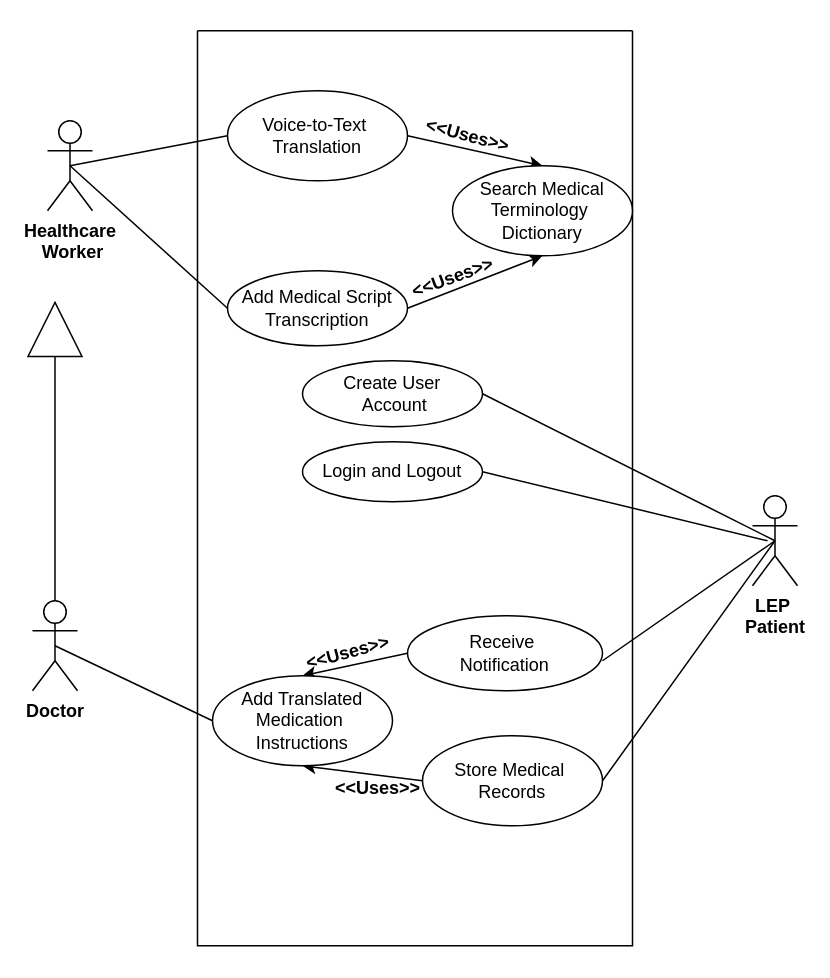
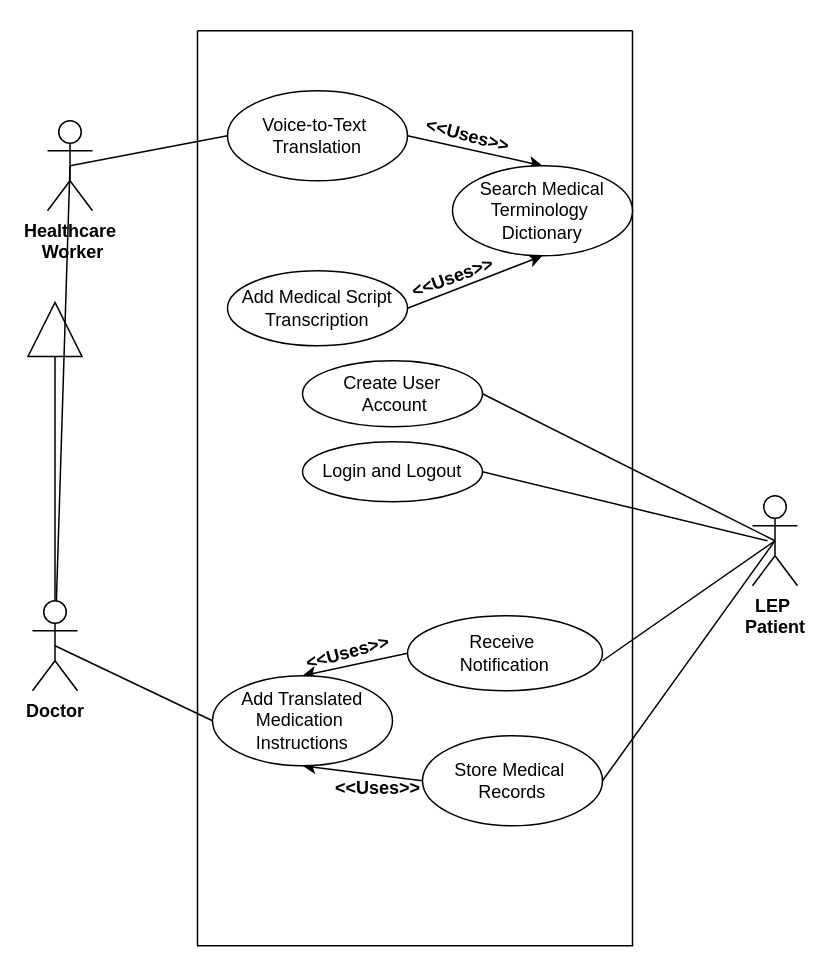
edge "Healthcare Worker" -- "Add Medical Script Transcription": now "Healthcare Worker" -- "Doctor"
